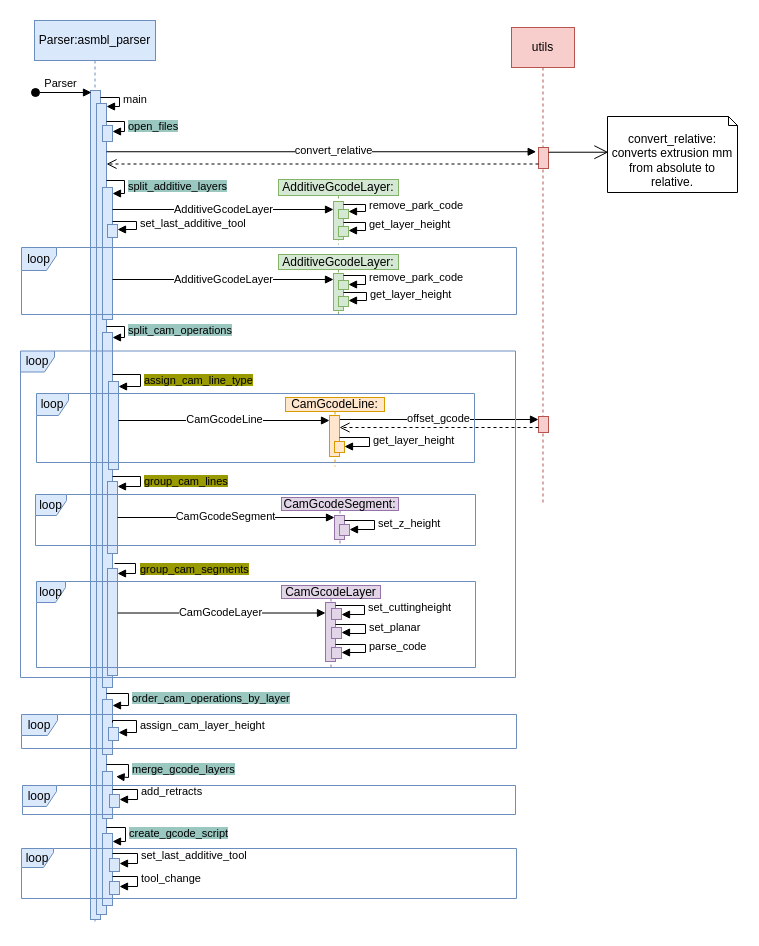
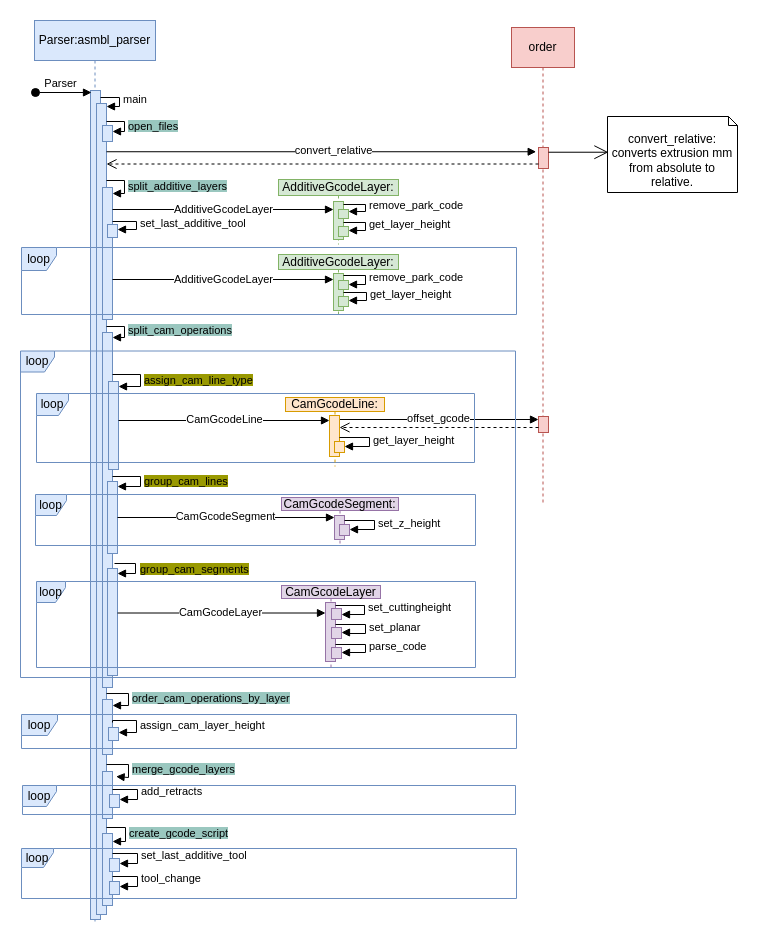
node "utils": label "utils" -> "order"
